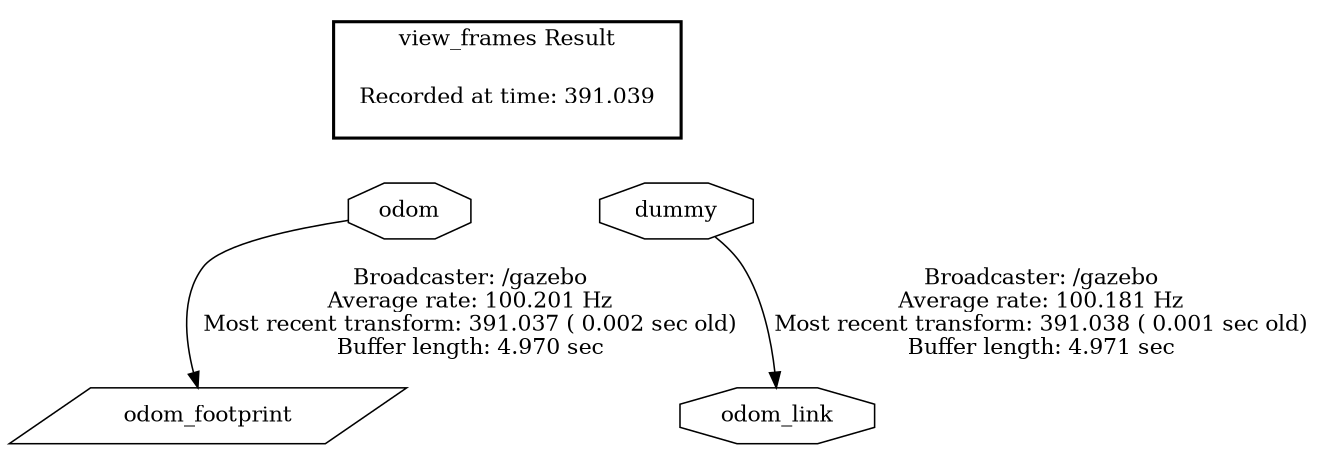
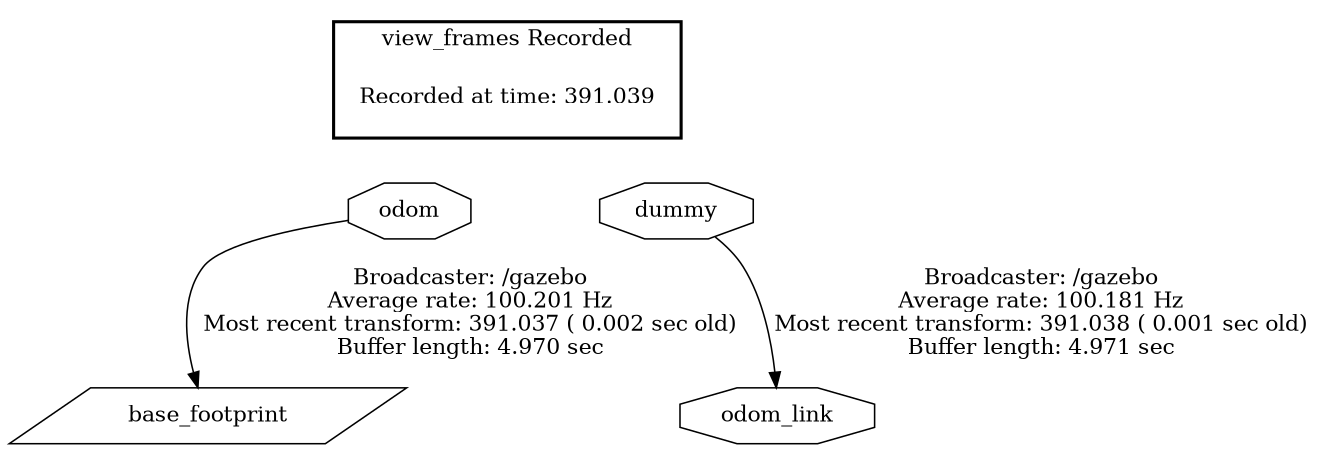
cluster "view_frames Result": label "view_frames Result" -> "view_frames Recorded"
node "odom_footprint": label "odom_footprint" -> "base_footprint"
